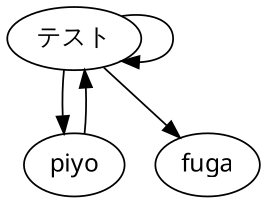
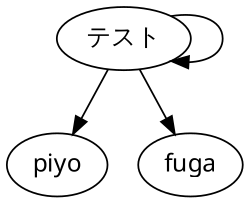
edge "piyo" -> "テスト": removed
